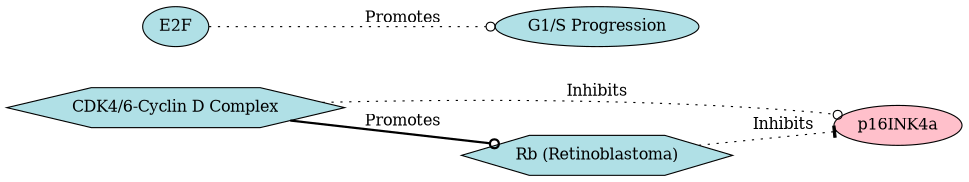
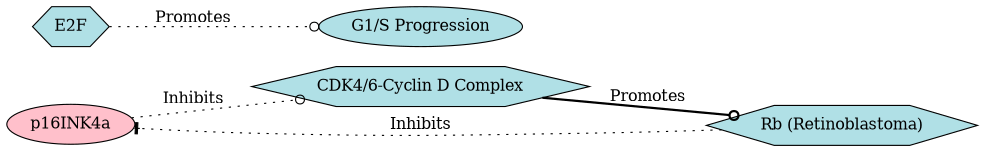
node "E2F": shape ellipse -> hexagon
edge "CDK4/6-Cyclin D Complex" -> "p16INK4a": reversed
